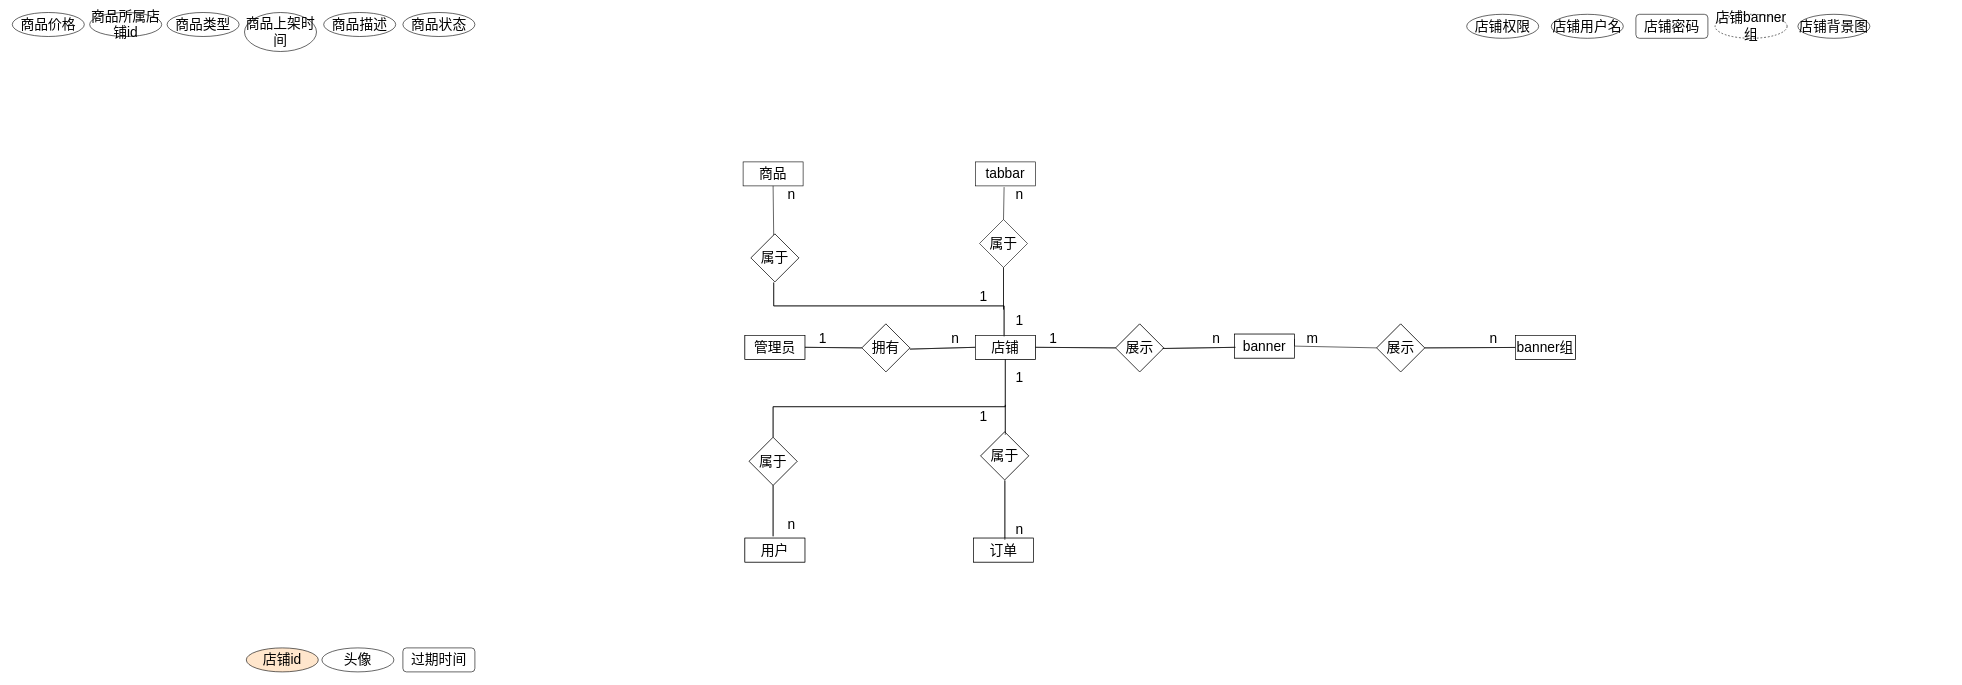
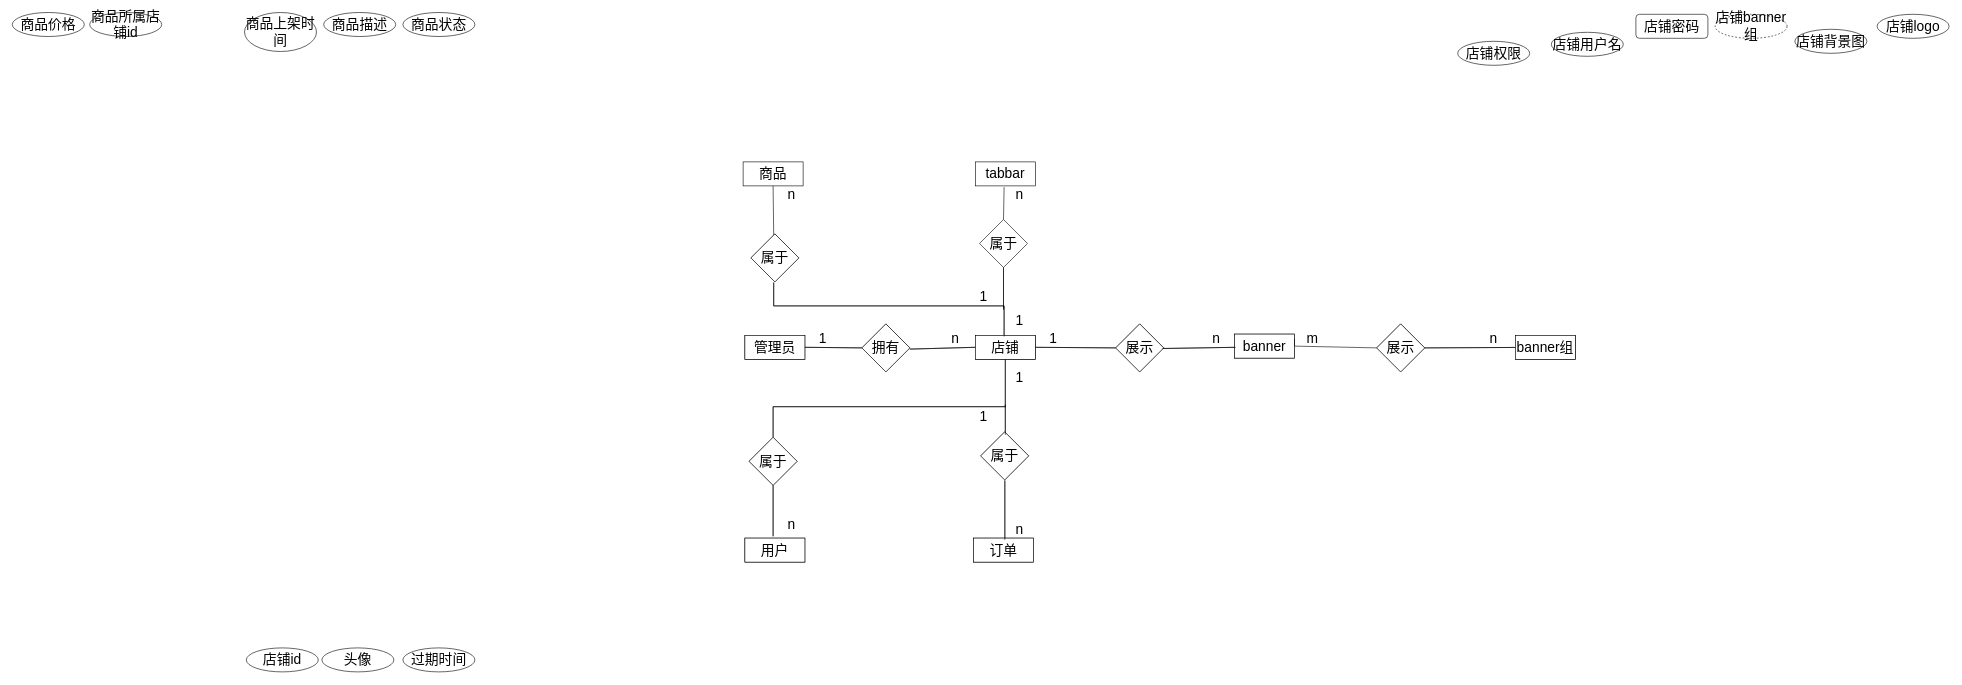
node "商品类型": removed
node "店铺权限": moved (1503, 26) -> (1494, 53)
node "店铺用户名": moved (1587, 26) -> (1587, 44)
node "店铺背景图": moved (1834, 26) -> (1831, 41)
node "店铺logo": added
node "店铺id": fillcolor #ffe6cc -> #ffffff
node "过期时间": shape rounded rectangle -> ellipse
